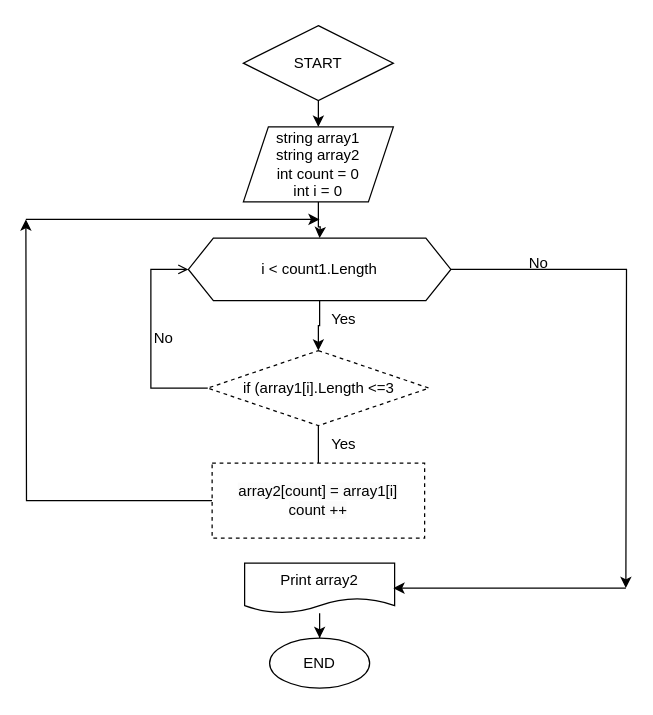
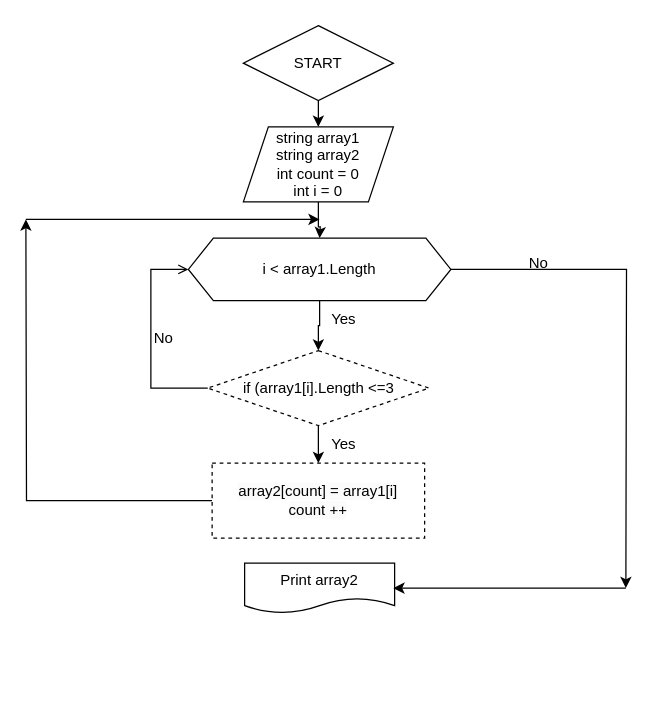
node "i < count1.Length": label "i < count1.Length" -> "i < array1.Length"
edge "if (array1[i].Length <=3" -- "array2[count] = array1[i]count ++": arrowhead none -> classic
edge "Print array2" -> "END": removed
node "END": removed
